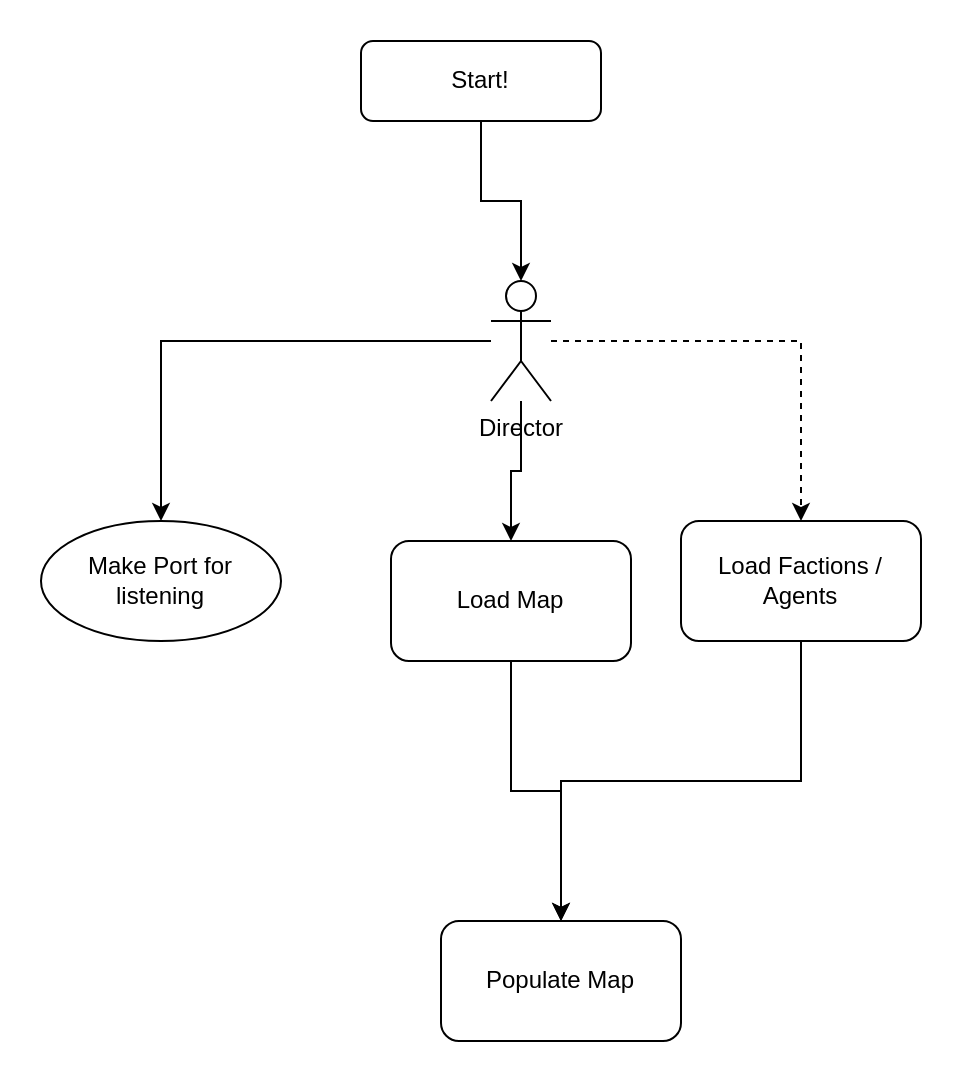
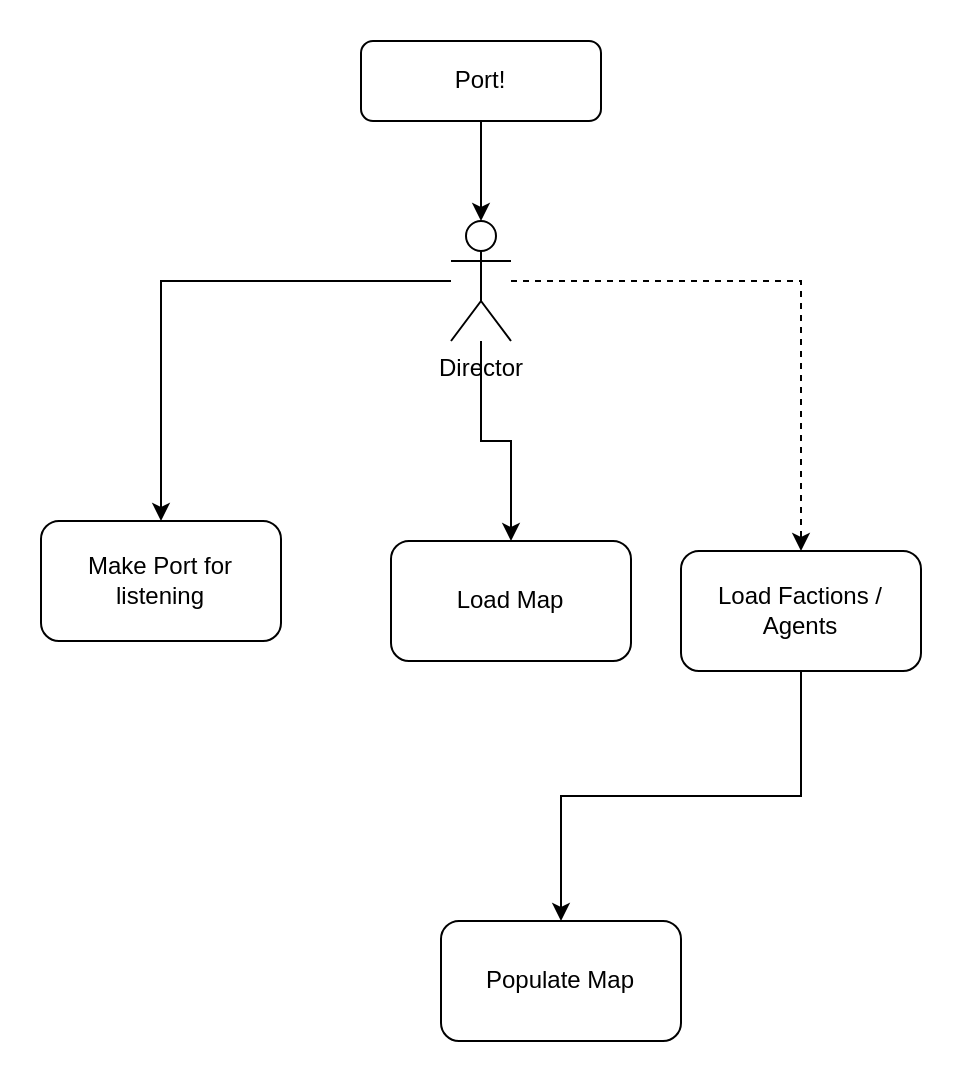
node "Start!": label "Start!" -> "Port!"
node "Director": moved (521, 341) -> (481, 281)
node "Make Port for listening": shape ellipse -> rounded rectangle
node "Load Factions / Agents": moved (801, 581) -> (801, 611)
edge "Load Map" -> "Populate Map": removed
